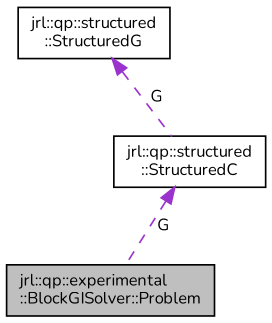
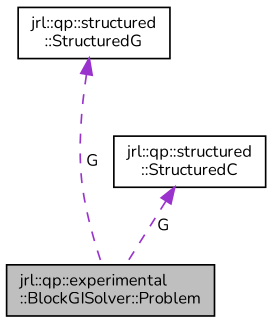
edge "jrl::qp::structured ::StructuredC" -> "jrl::qp::structured ::StructuredG": now "jrl::qp::experimental ::BlockGISolver::Problem" -> "jrl::qp::structured ::StructuredG"
